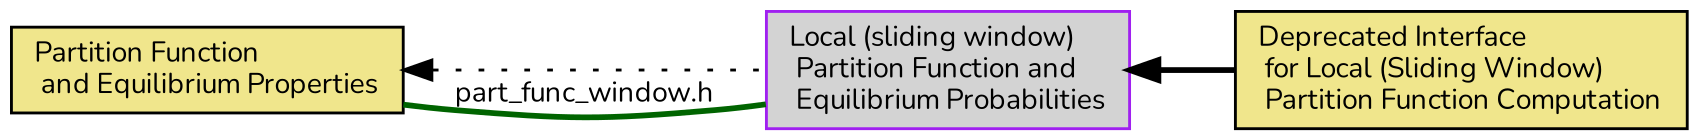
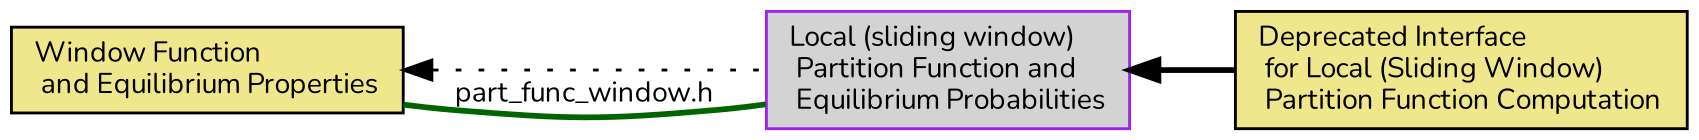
node "Partition Function and Equilibrium Properties": label "Partition Function and Equilibrium Properties" -> "Window Function and Equilibrium Properties"
